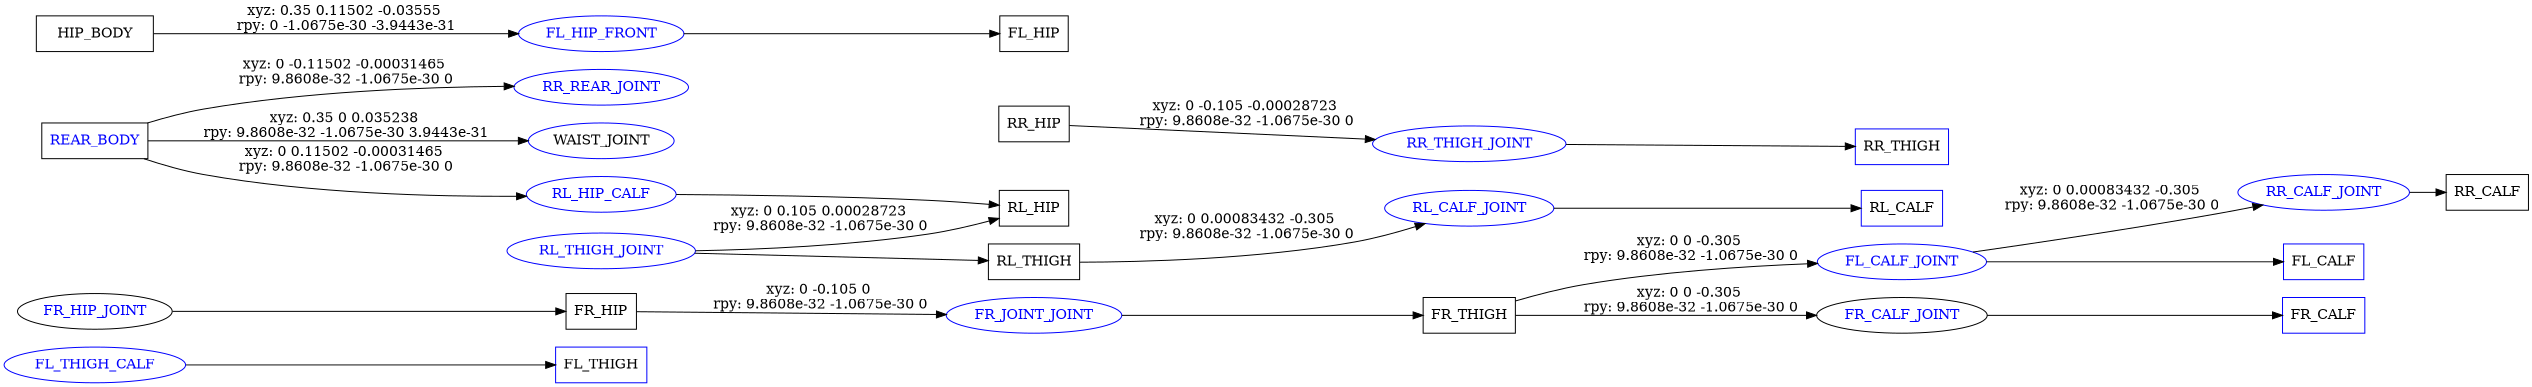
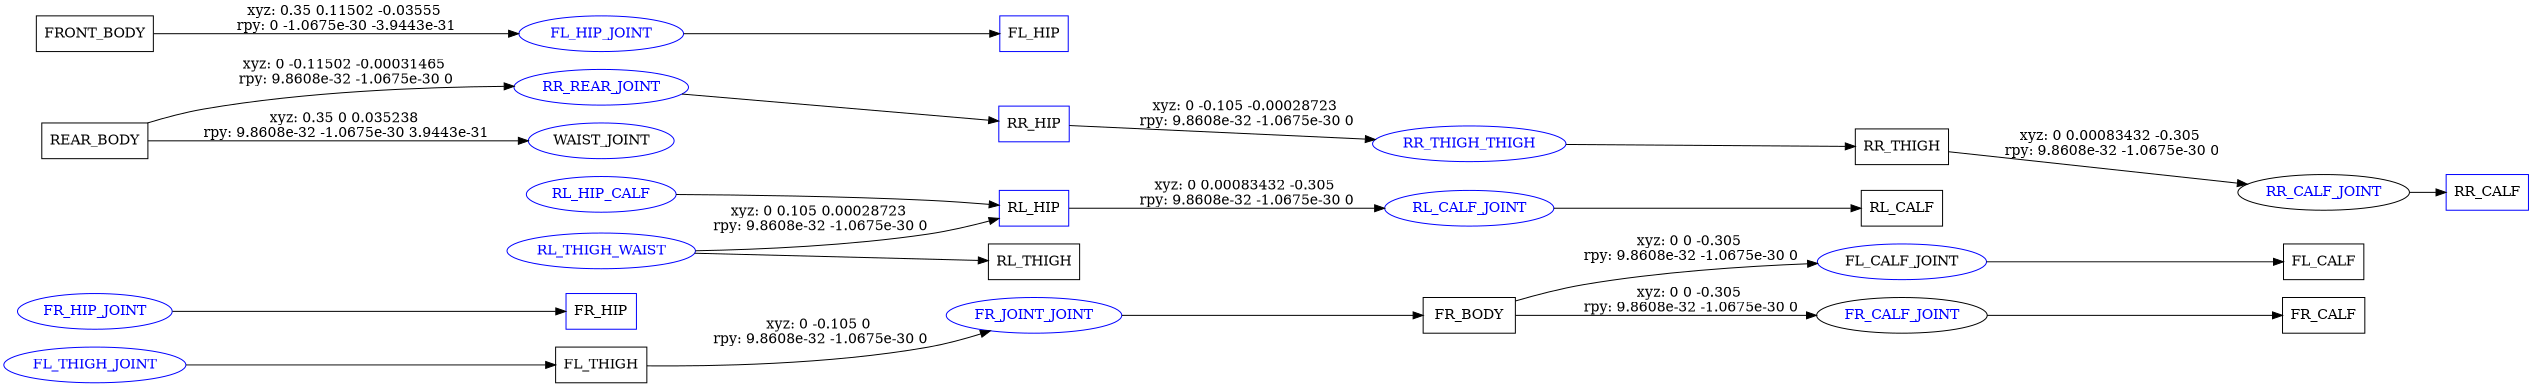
node "HIP_BODY": label "HIP_BODY" -> "FRONT_BODY"
node "FL_HIP_FRONT": label "FL_HIP_FRONT" -> "FL_HIP_JOINT"
node "FL_HIP": color black -> blue
edge "RR_REAR_JOINT" -> "RR_HIP": added
node "RR_HIP": color black -> blue
node "REAR_BODY": fontcolor blue -> black
node "RR_THIGH_JOINT": label "RR_THIGH_JOINT" -> "RR_THIGH_THIGH"
node "RR_THIGH": color blue -> black
edge "REAR_BODY" -> "RL_HIP_CALF": removed, label "xyz: 0 0.11502 -0.00031465 rpy: 9.8608e-32 -1.0675e-30 0"
node "RR_CALF_JOINT": color blue -> black
node "RR_CALF": color black -> blue
node "RL_HIP": color black -> blue
node "RL_CALF": color blue -> black
edge "FL_CALF_JOINT" -> "RR_CALF_JOINT": now "RR_THIGH" -> "RR_CALF_JOINT"
node "RL_THIGH_JOINT": label "RL_THIGH_JOINT" -> "RL_THIGH_WAIST"
edge "RL_THIGH" -> "RL_CALF_JOINT": now "RL_HIP" -> "RL_CALF_JOINT"
node "FL_CALF_JOINT": fontcolor blue -> black
node "FL_CALF": color blue -> black
node "FR_HIP_JOINT": color black -> blue
node "FR_HIP": color black -> blue
edge "FR_HIP" -> "FR_JOINT_JOINT": now "FL_THIGH" -> "FR_JOINT_JOINT"
node "FR_THIGH": label "FR_THIGH" -> "FR_BODY"
node "FR_CALF": color blue -> black
node "FL_THIGH_CALF": label "FL_THIGH_CALF" -> "FL_THIGH_JOINT"
node "FL_THIGH": color blue -> black
